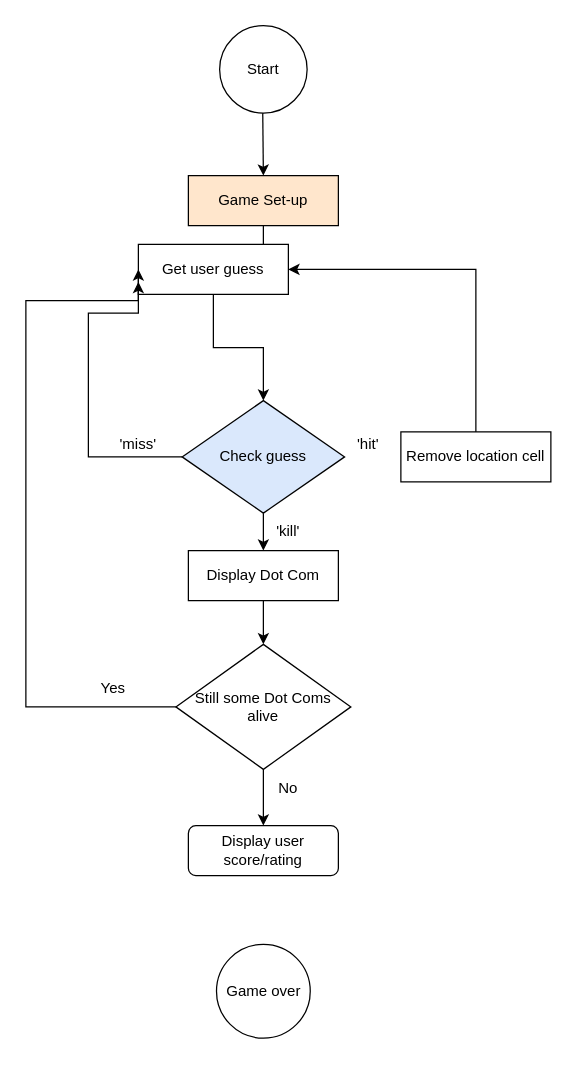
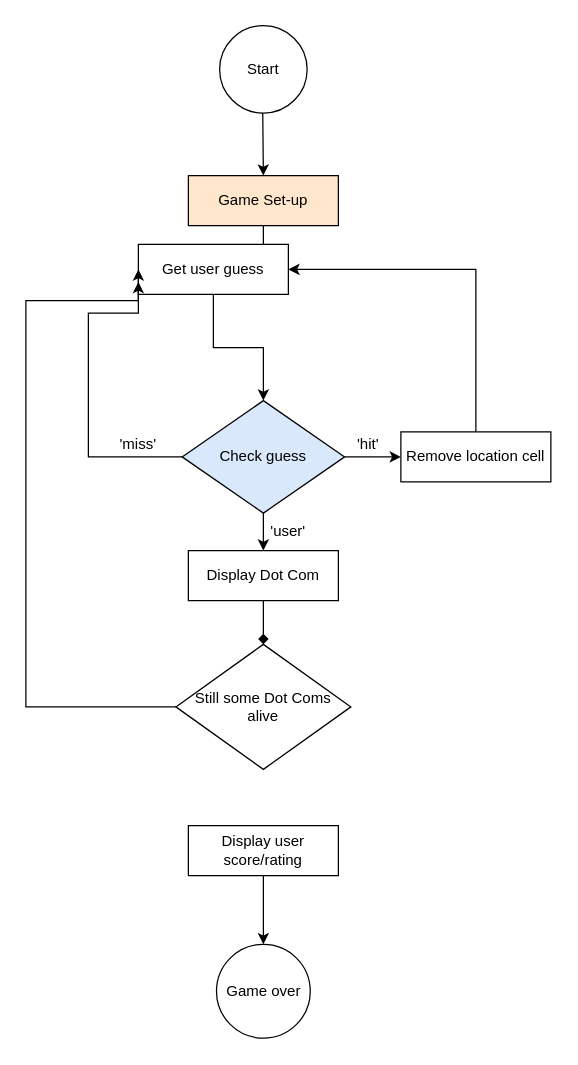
edge "Check guess" -> "Remove location cell": added
node "'kill'": label "'kill'" -> "'user'"
edge "Display Dot Com" -> "Still some Dot Coms alive": arrowhead classic -> diamond
node "Yes": removed
node "No": removed
edge "Still some Dot Coms alive" -> "Display user score/rating": removed
node "Display user score/rating": shape rounded rectangle -> rectangle
edge "Display user score/rating" -> "Game over": added
